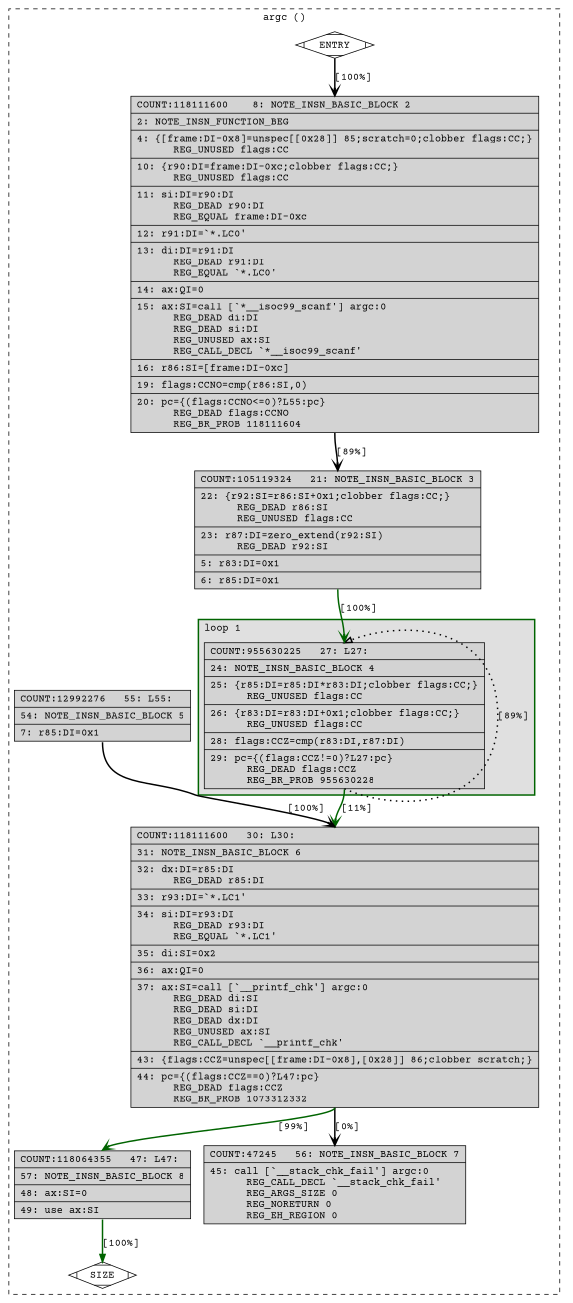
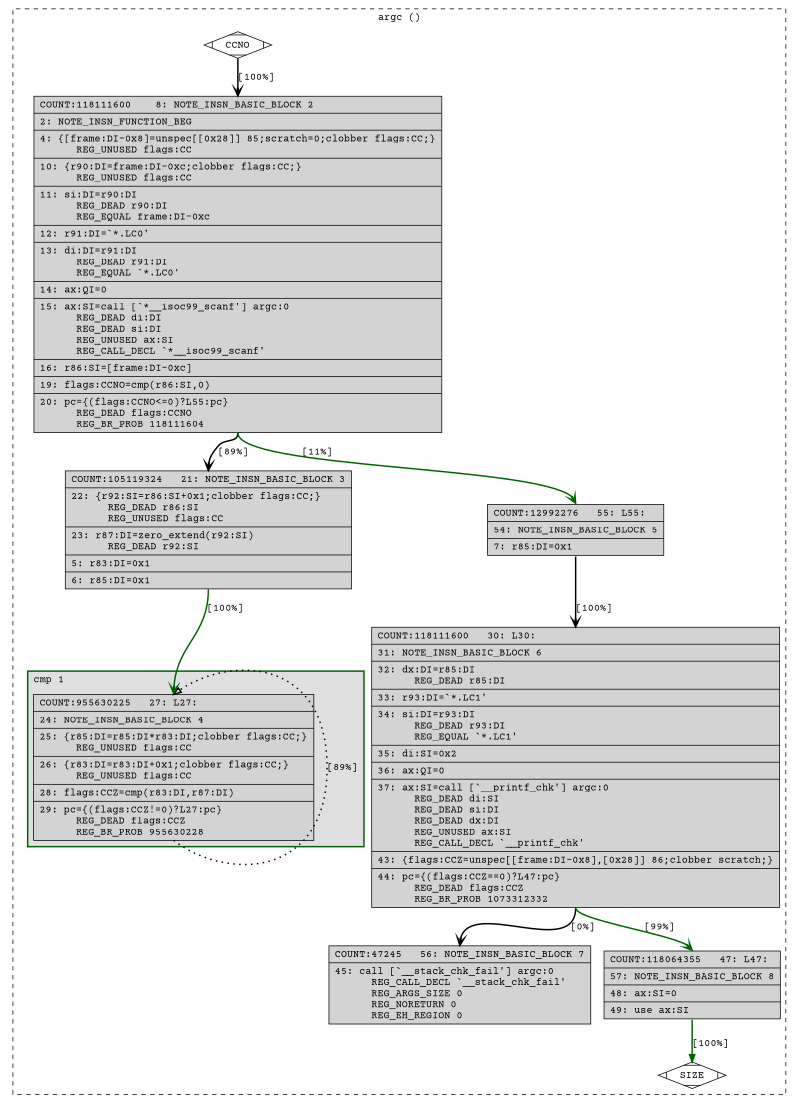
node "ENTRY": label "ENTRY" -> "CCNO"
edge "COUNT:118111600    8: NOTE_INSN_BASIC_BLOCK 2" -> "COUNT:12992276   55: L55:": added, label "[11%]"
cluster "loop 1": label "loop 1" -> "cmp 1"
edge "COUNT:955630225   27: L27:" -> "COUNT:118111600   30: L30:": removed, label "[11%]"
